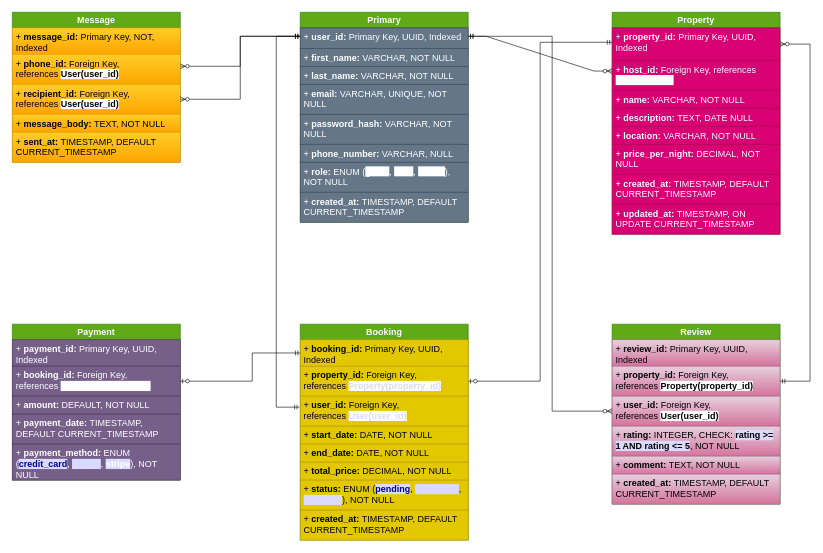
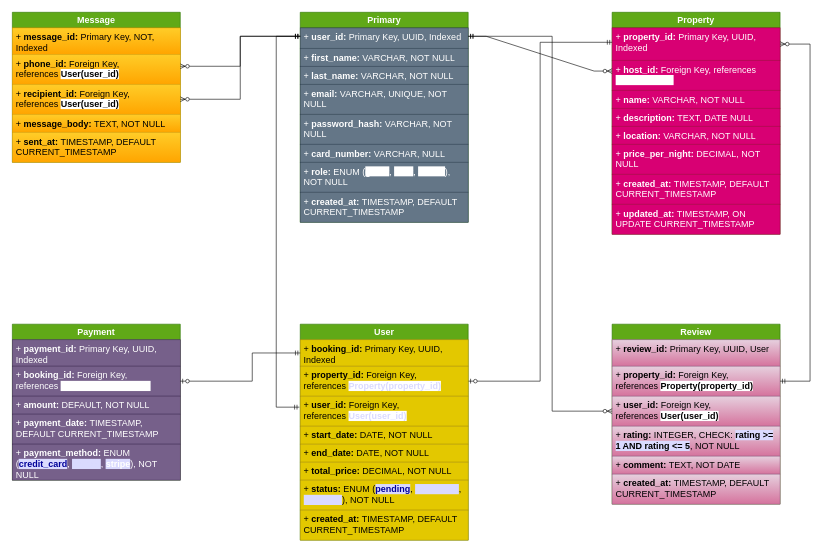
node "+ phone_number: VARCHAR, NULL": label "+ phone_number: VARCHAR, NULL" -> "+ card_number: VARCHAR, NULL"
node "Booking": label "Booking" -> "User"
node "+ review_id: Primary Key, UUID, Indexed": label "+ review_id: Primary Key, UUID, Indexed" -> "+ review_id: Primary Key, UUID, User"
node "+ comment: TEXT, NOT NULL": label "+ comment: TEXT, NOT NULL" -> "+ comment: TEXT, NOT DATE"
